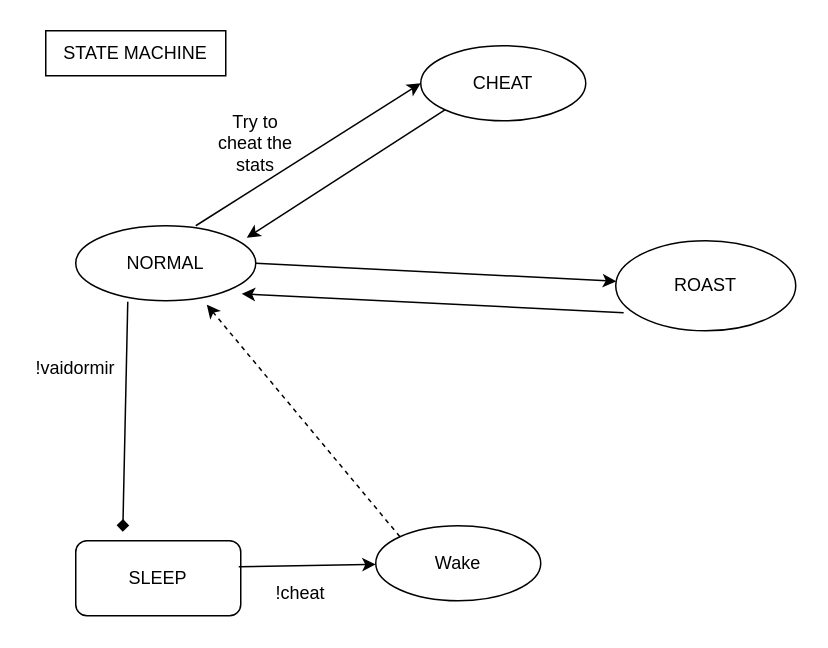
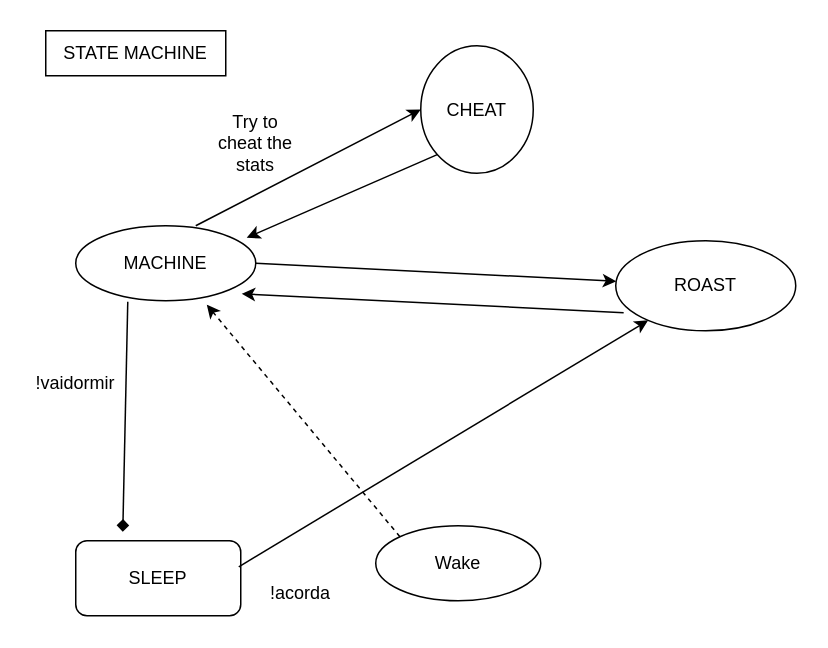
node "CHEAT": size 165x75 -> 113x128
node "NORMAL": label "NORMAL" -> "MACHINE"
node "!vaidormir": moved (76, 368) -> (76, 383)
edge "SLEEP" -> "Wake": now "SLEEP" -> "ROAST"
node "!cheat": label "!cheat" -> "!acorda"
